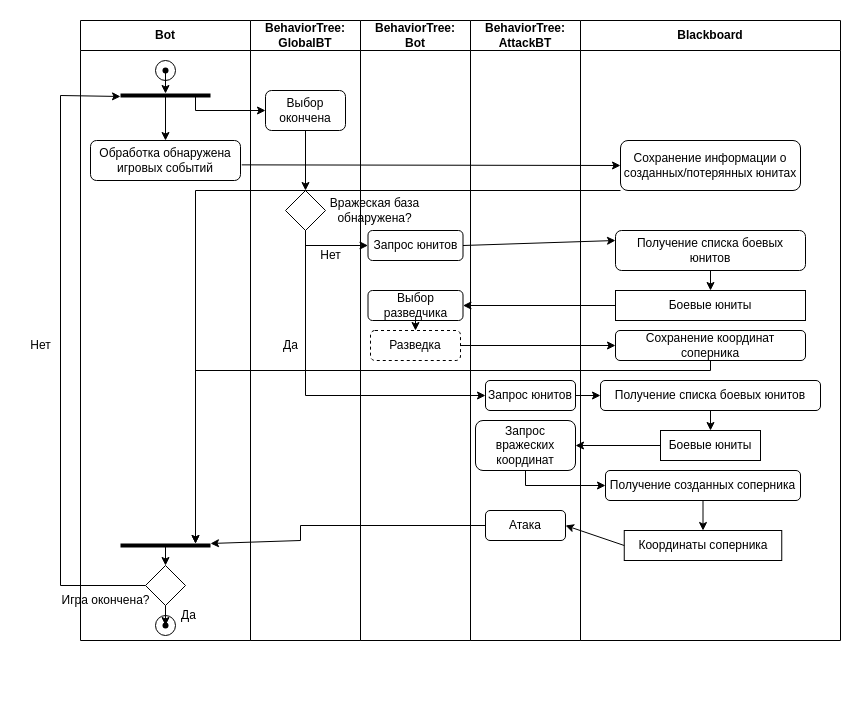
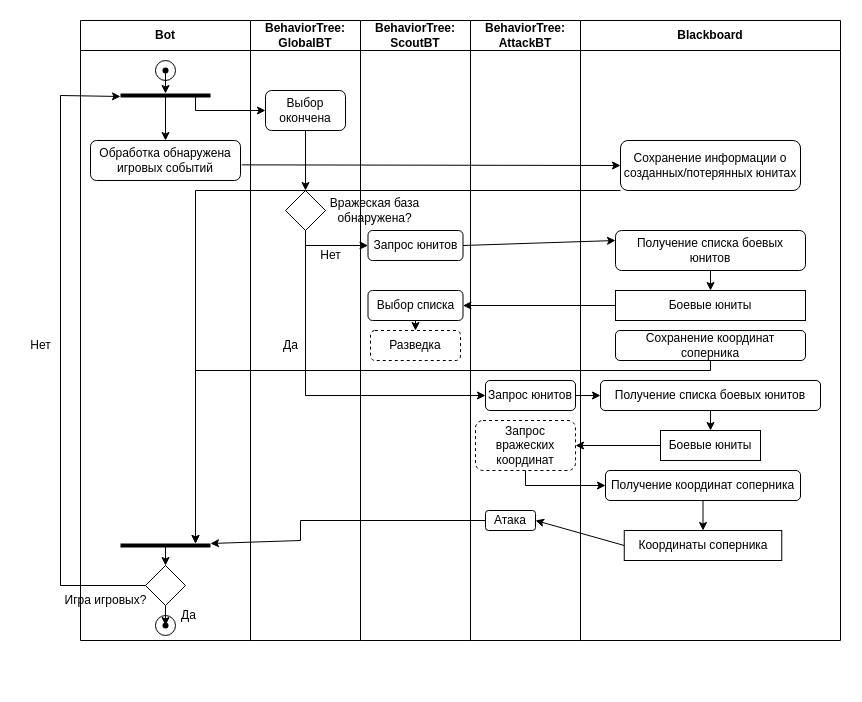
node "BehaviorTree: Bot": label "BehaviorTree: Bot" -> "BehaviorTree: ScoutBT"
node "Выбор разведчика": label "Выбор разведчика" -> "Выбор списка"
edge "Разведка" -> "Сохранение координат соперника": removed
node "Запрос вражеских координат": style solid -> dashed
node "Получение созданных соперника": label "Получение созданных соперника" -> "Получение координат соперника"
node "Атака": size 80x30 -> 50x20
node "Игра окончена?": label "Игра окончена?" -> "Игра игровых?"
